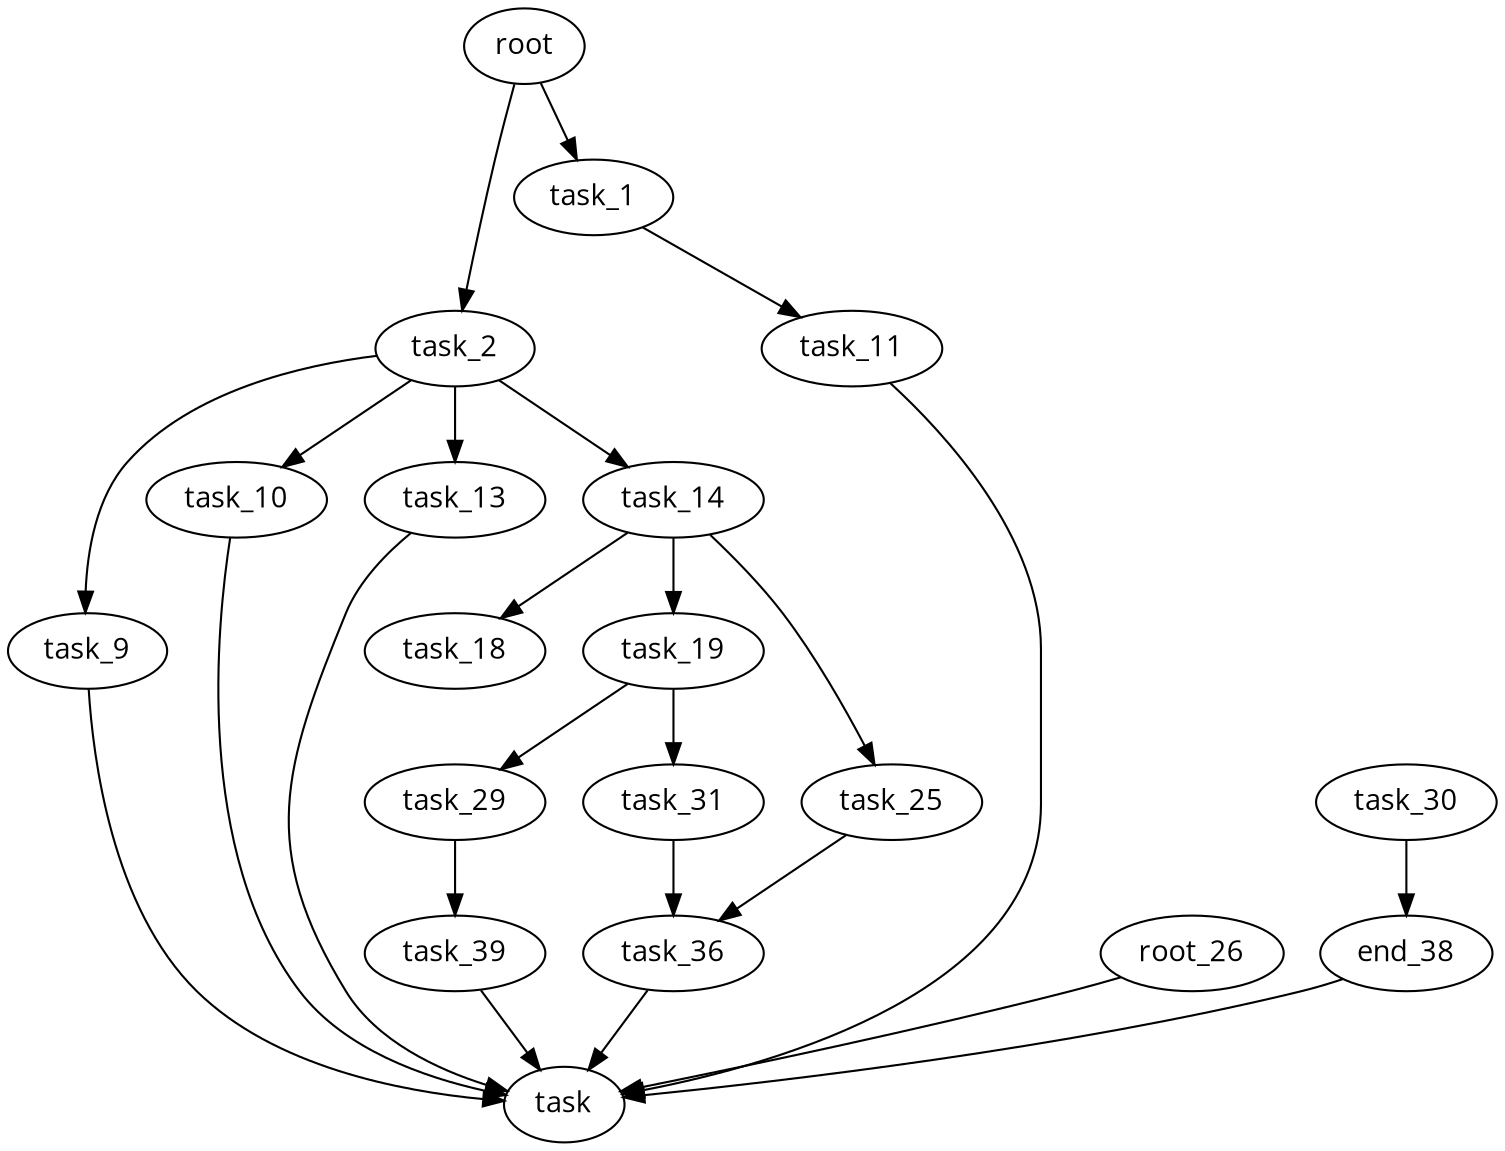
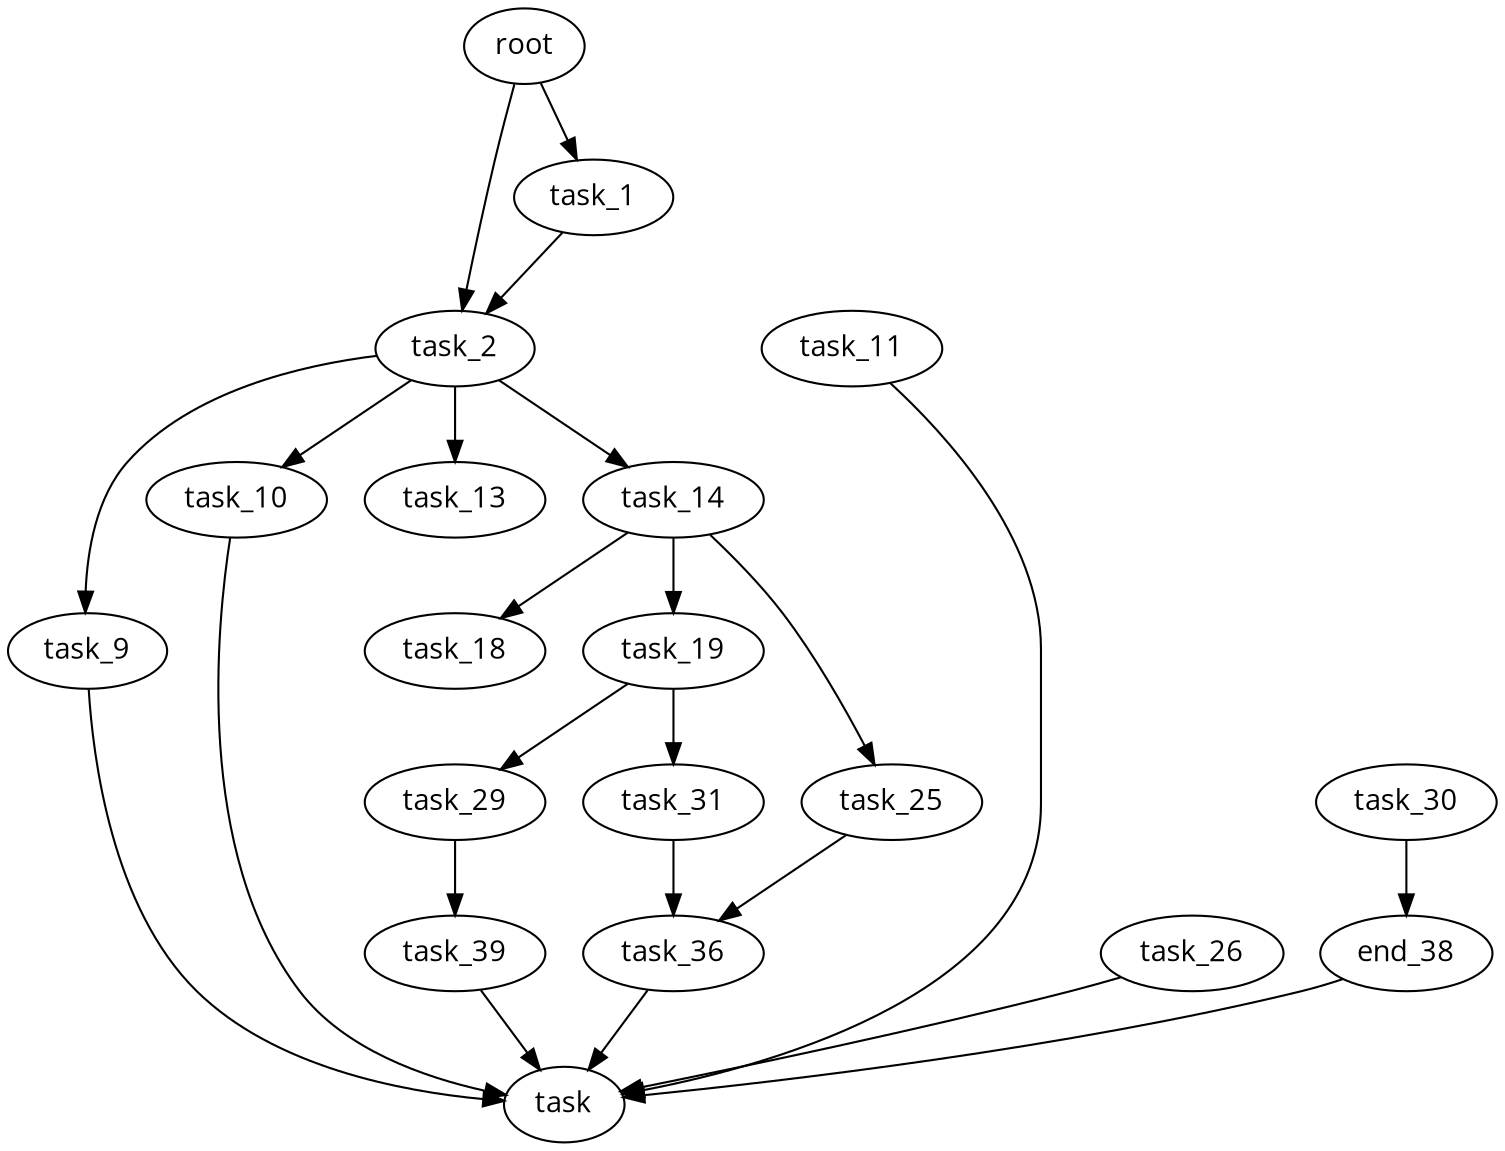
edge "task_1" -> "task_11": now "task_1" -> "task_2"
edge "task_13" -> "task": removed
node "root_26": label "root_26" -> "task_26"
